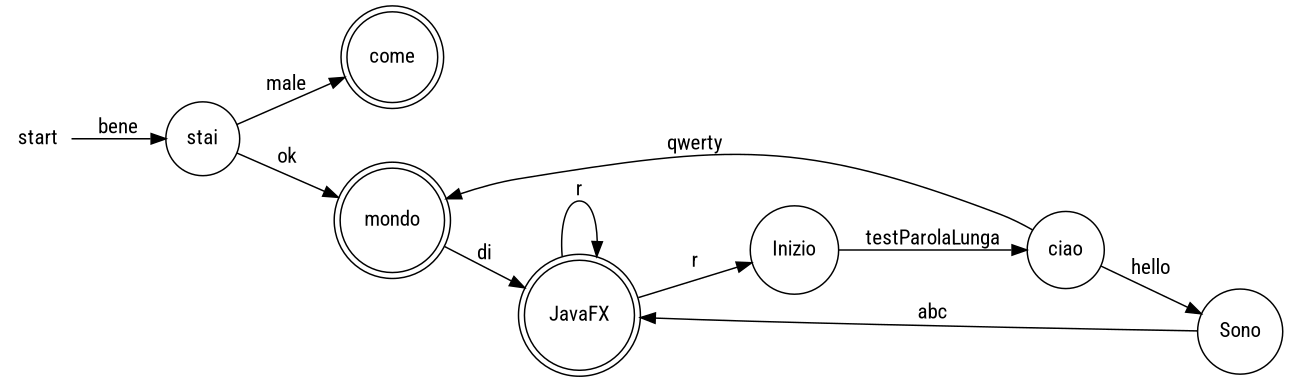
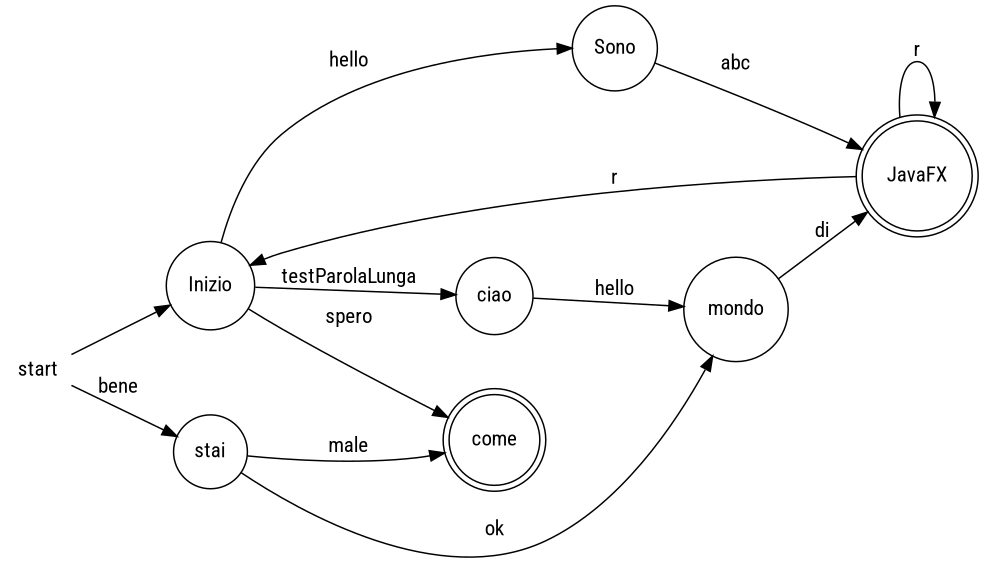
edge "ciao" -> "mondo": label "qwerty" -> "hello"
node "mondo": shape doublecircle -> circle
edge "ciao" -> "Sono": now "Inizio" -> "Sono"
edge "start" -> "Inizio": added
edge "Inizio" -> "come": added, label "spero"
